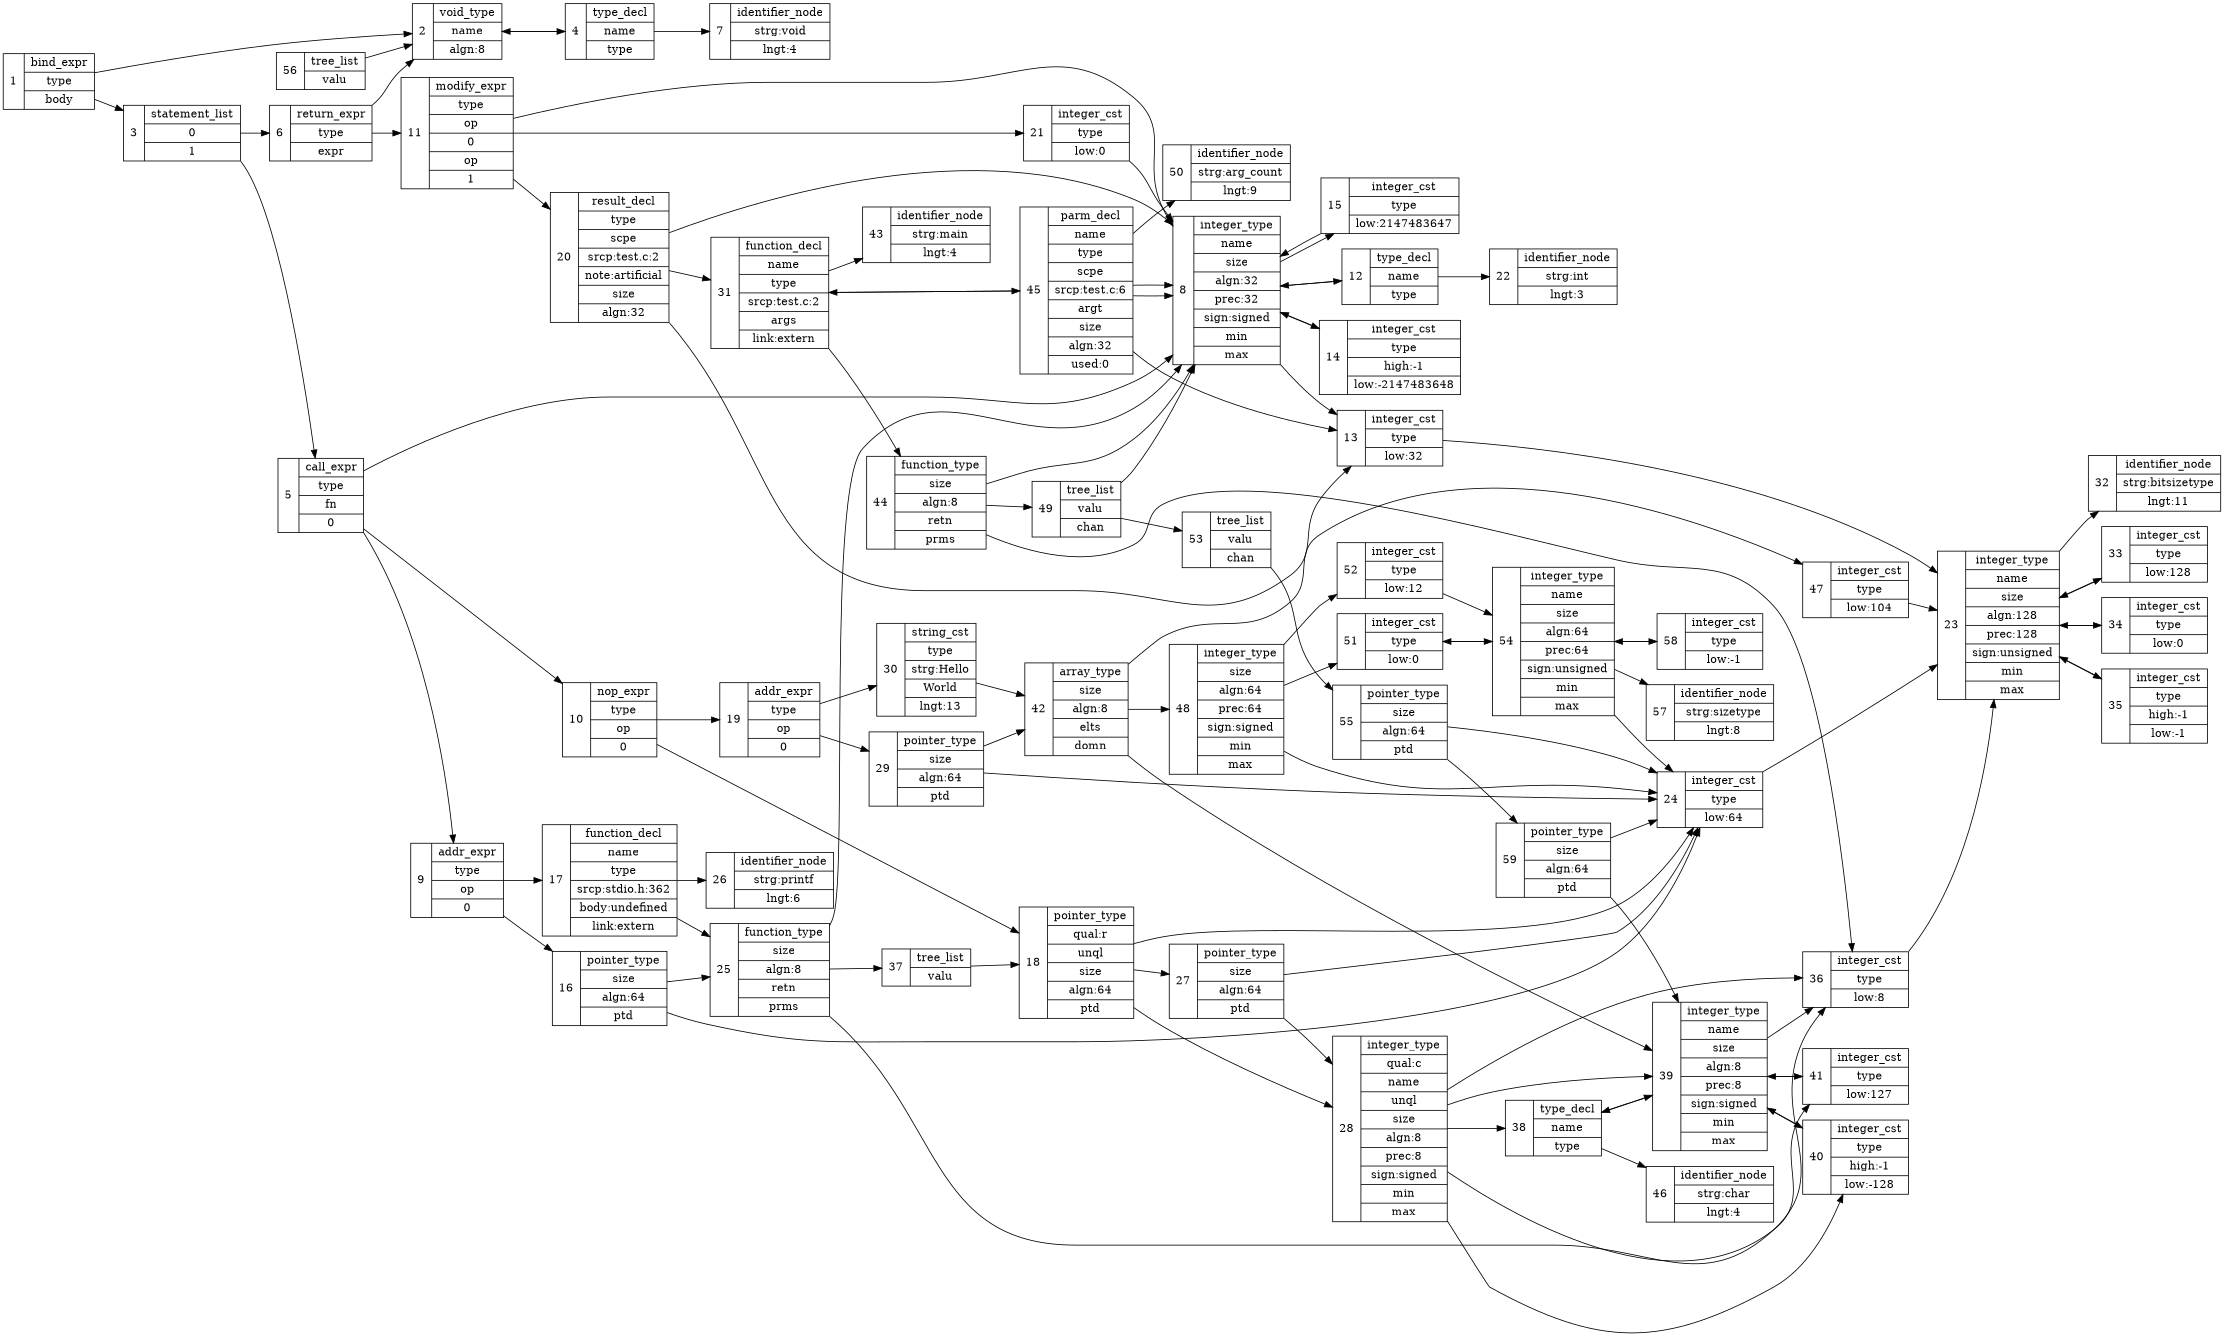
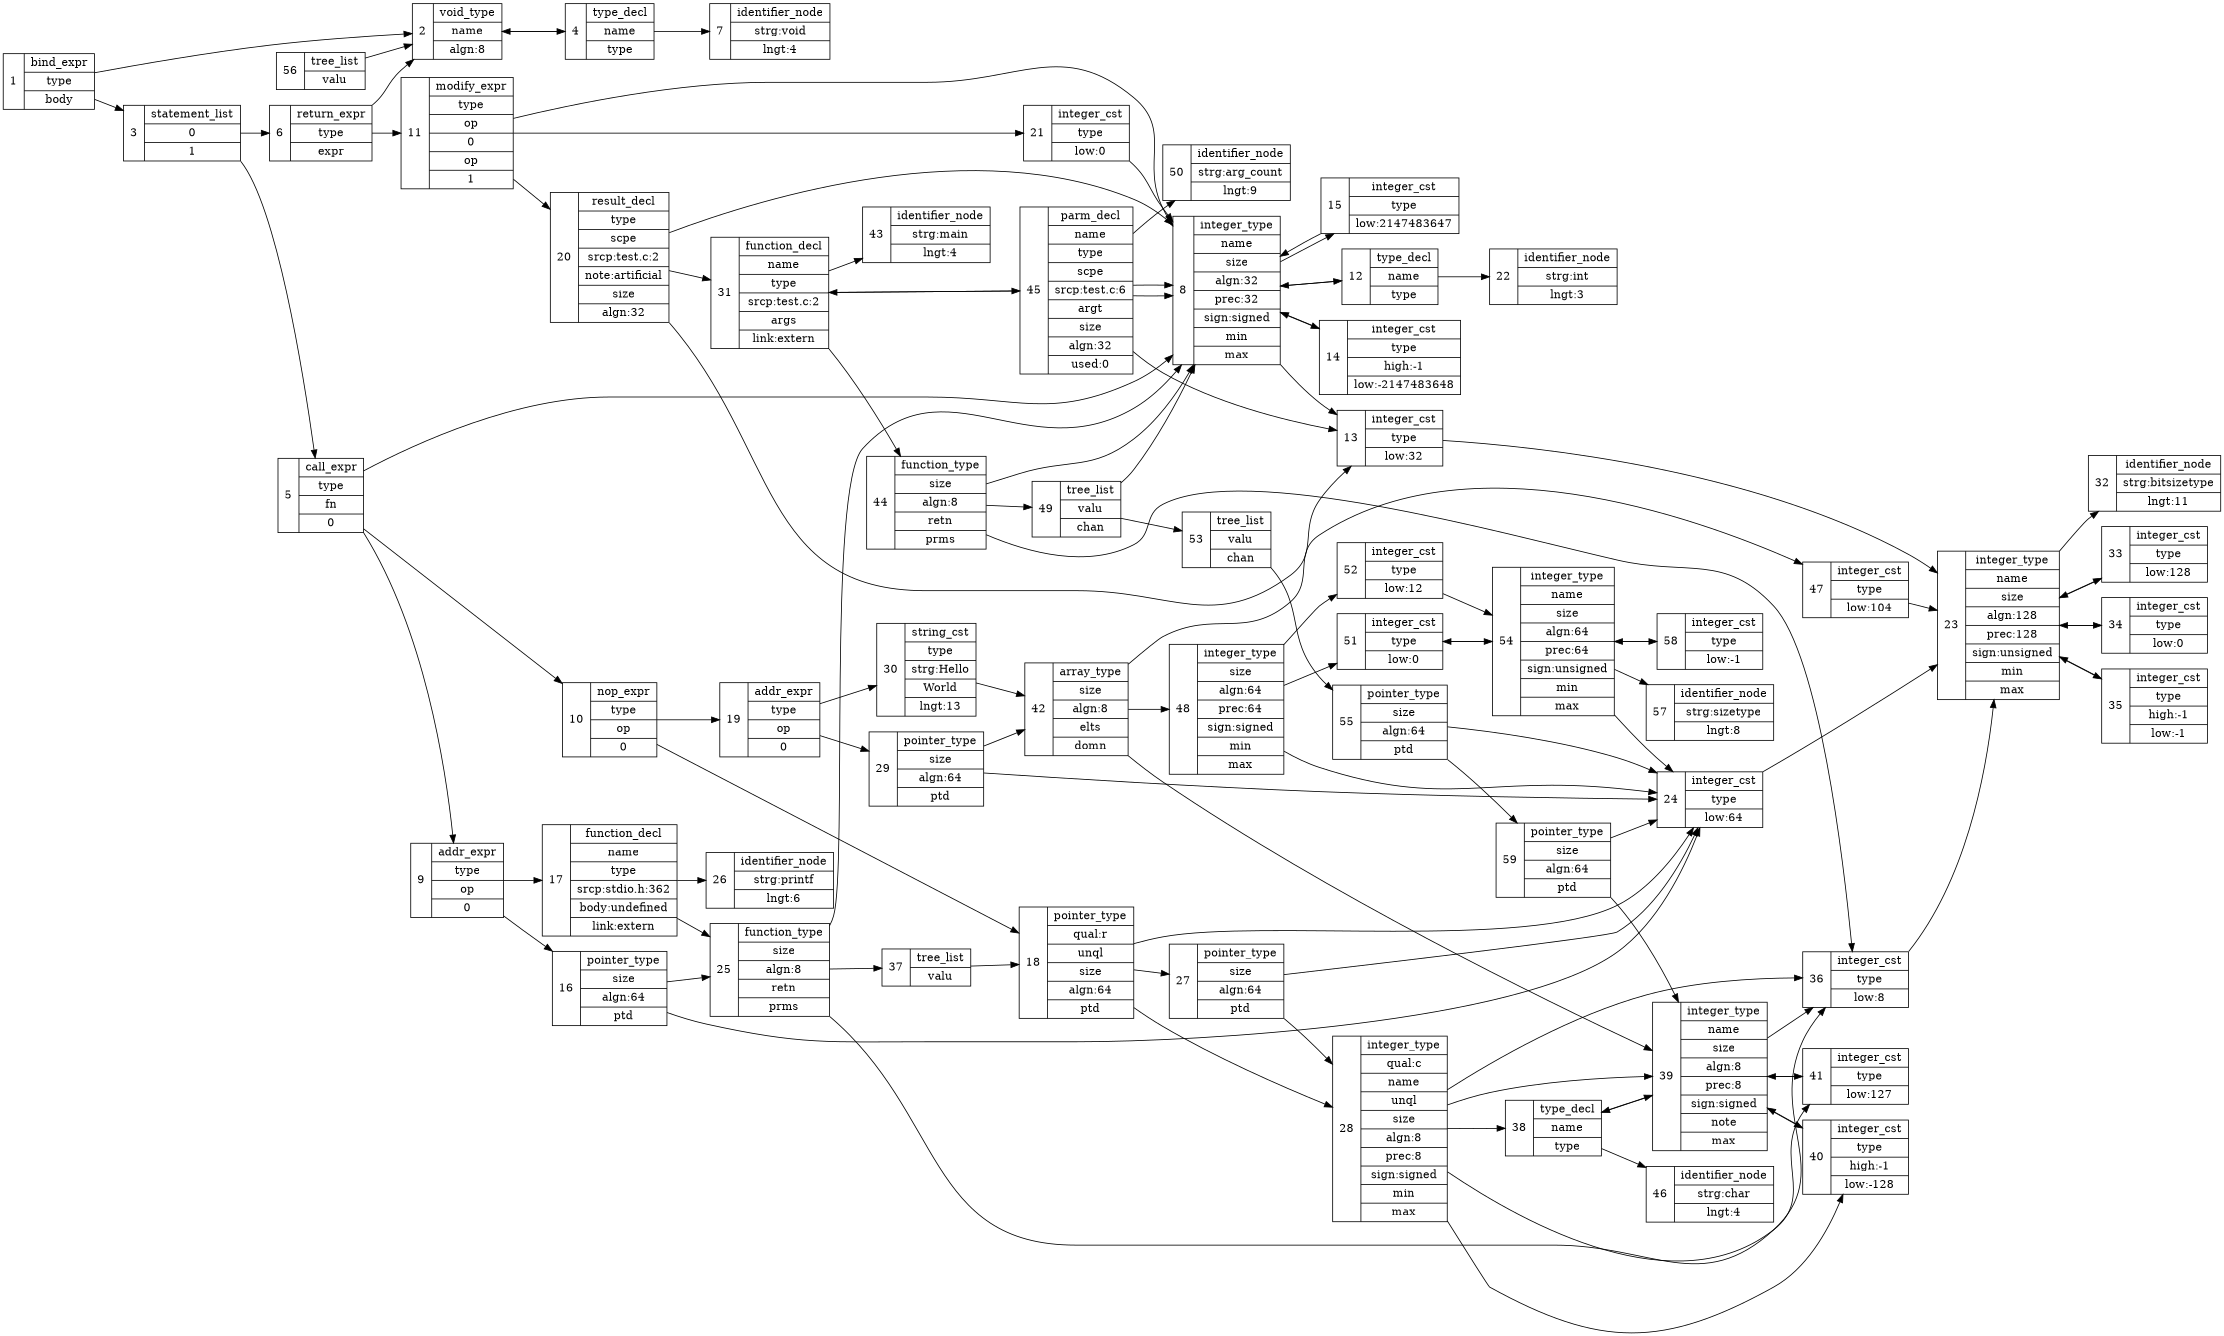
node "39": text "min" -> "note"
